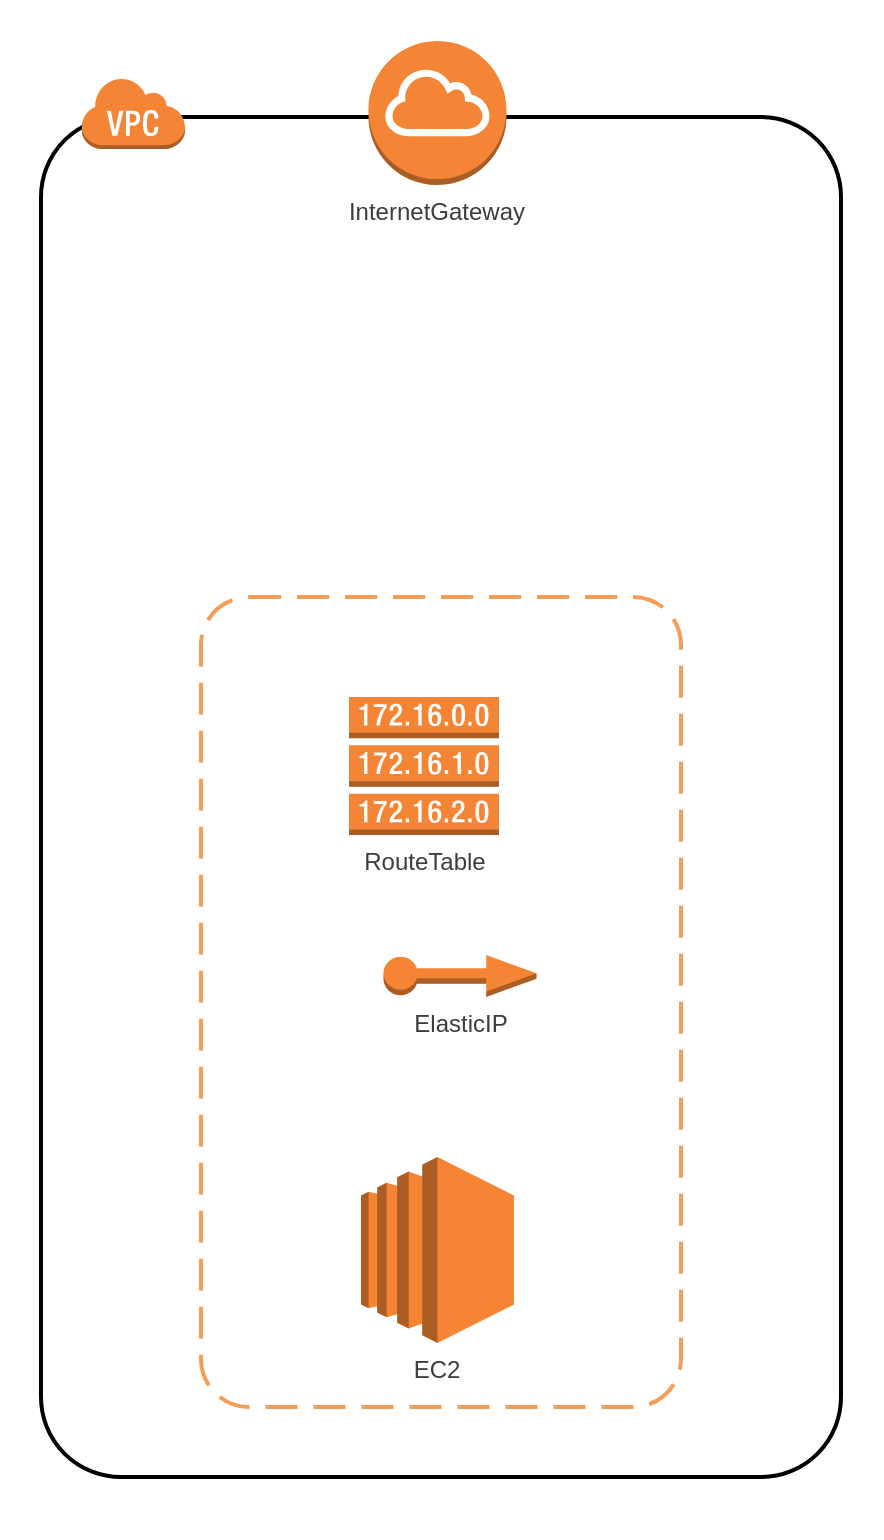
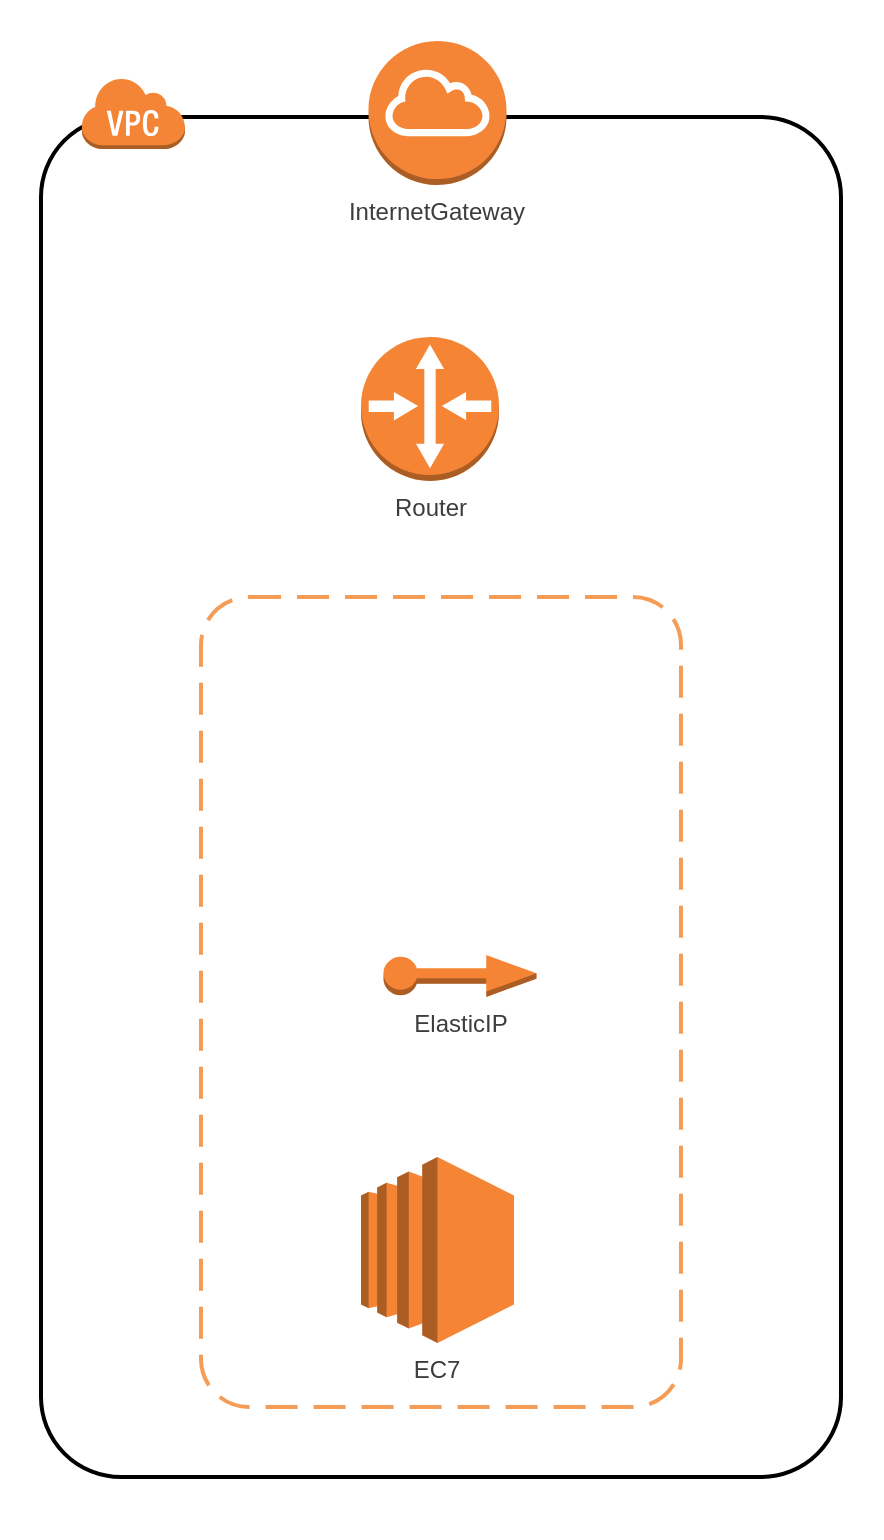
node "Router": added
node "RouteTable": removed
node "EC2": label "EC2" -> "EC7"
